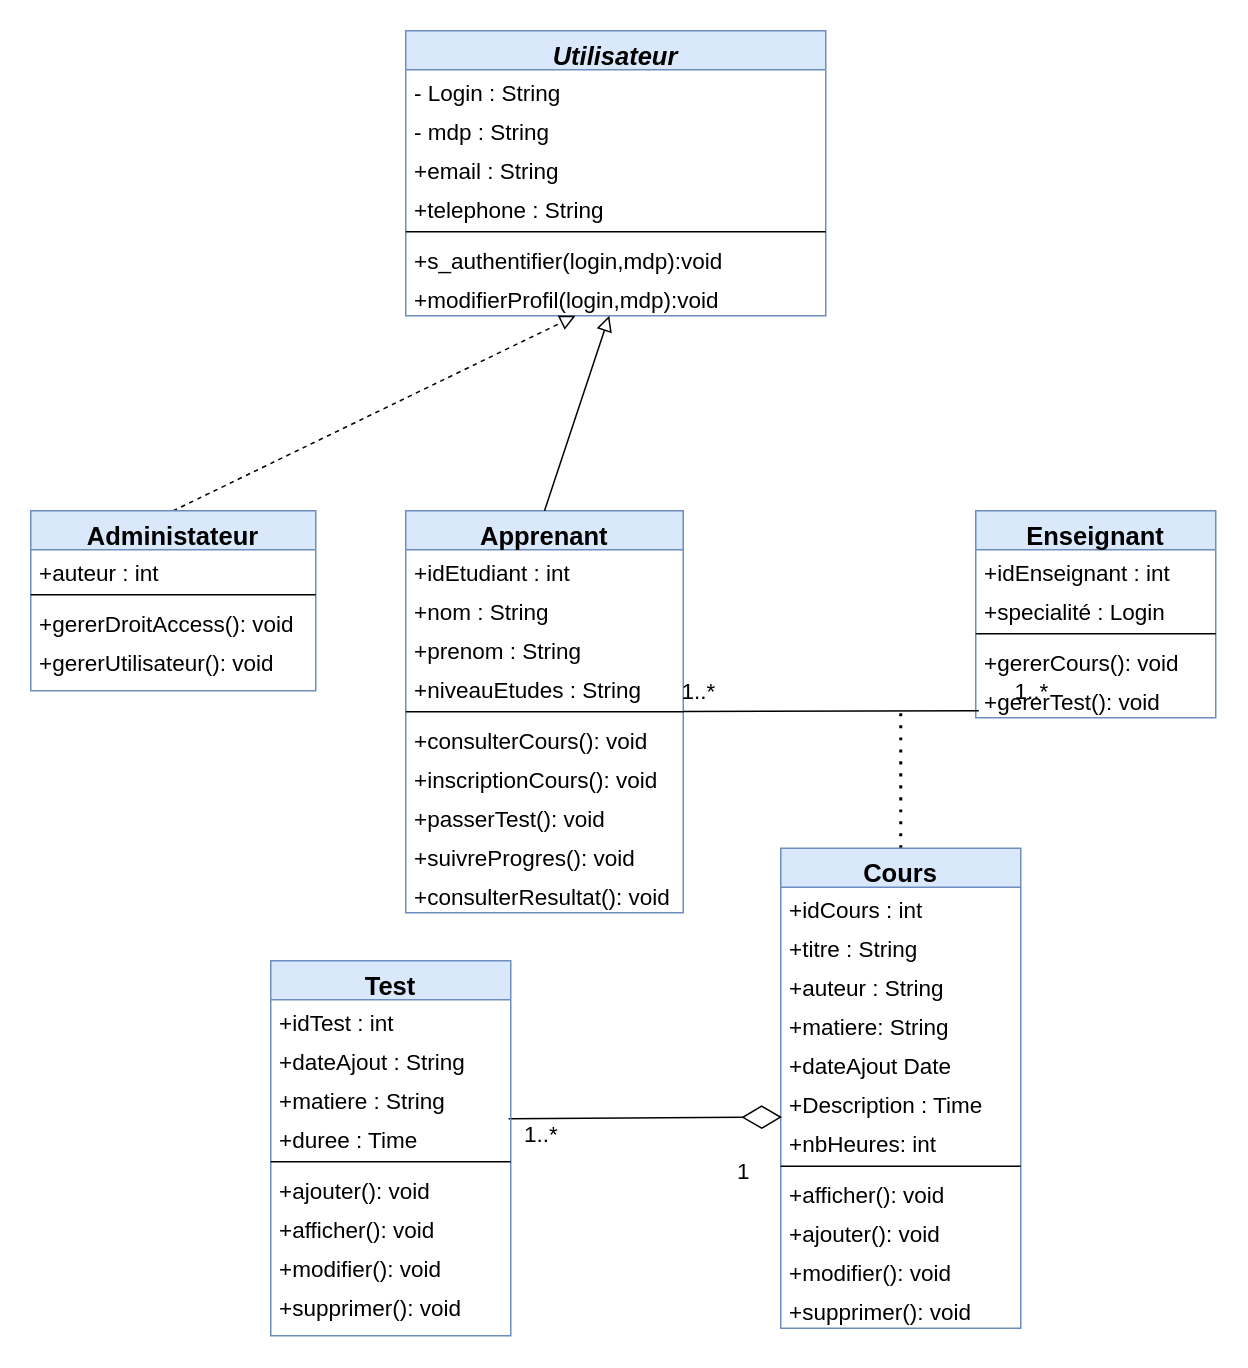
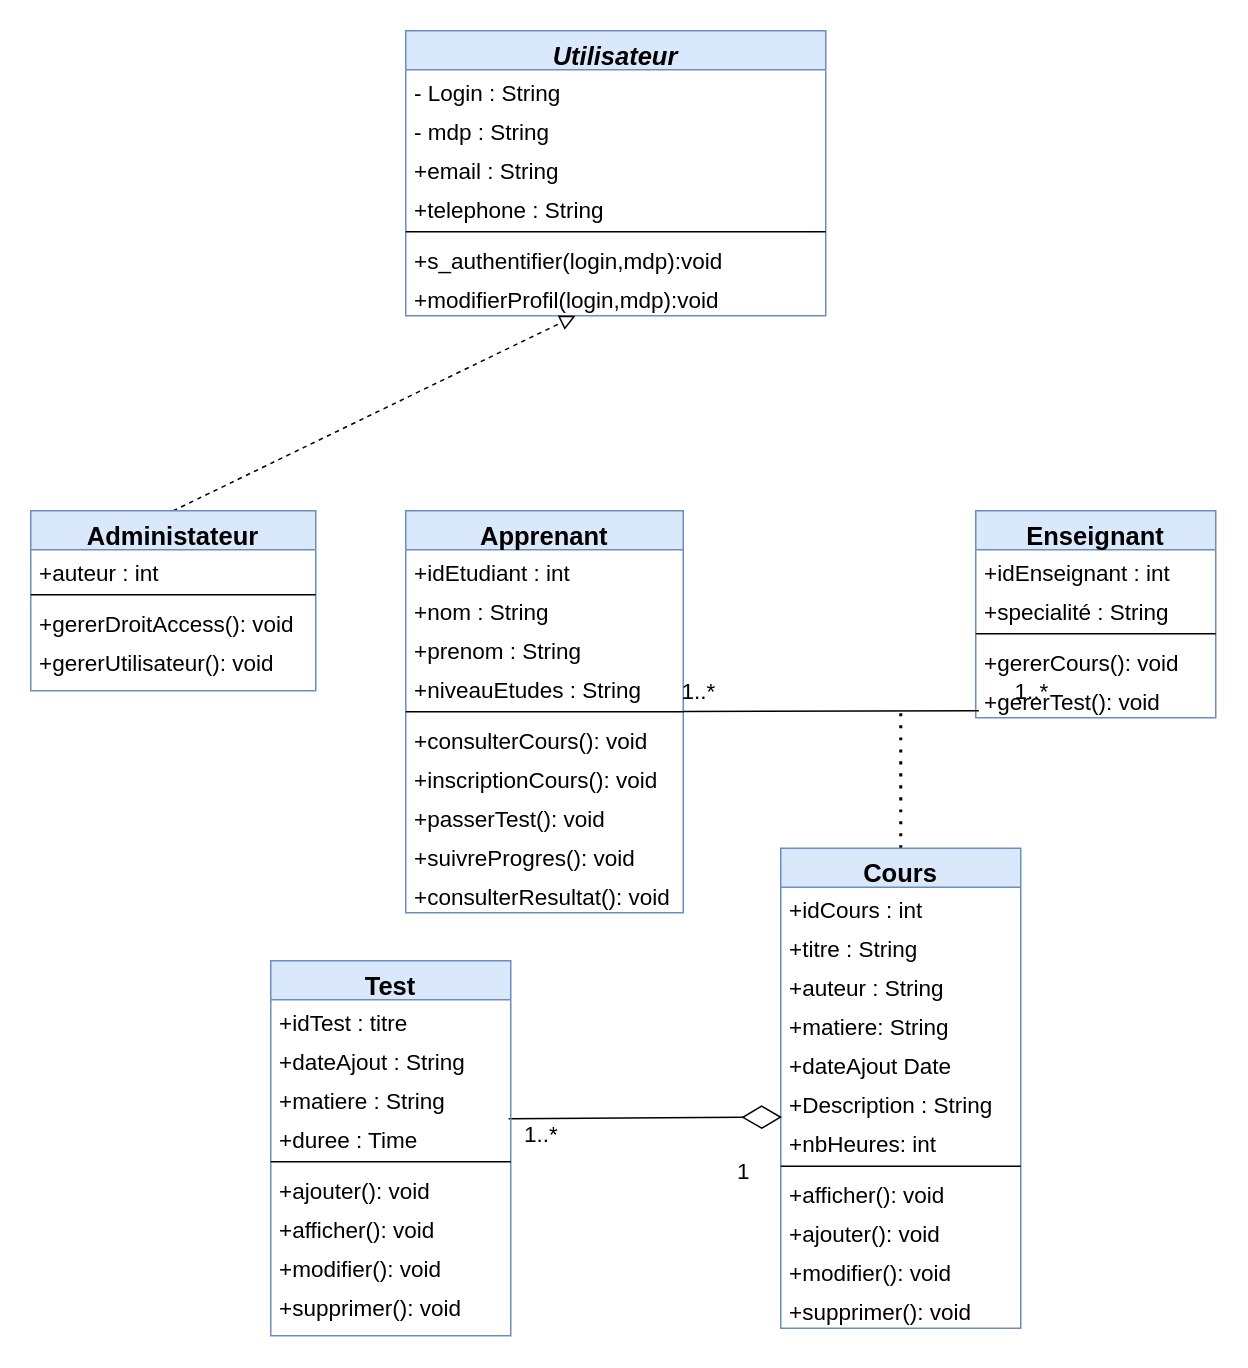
edge "Apprenant" -> "+modifierProfil(login,mdp):void": removed
node "+specialité : Login": label "+specialité : Login" -> "+specialité : String"
node "+idTest : int": label "+idTest : int" -> "+idTest : titre"
node "+Description : Time": label "+Description : Time" -> "+Description : String"
